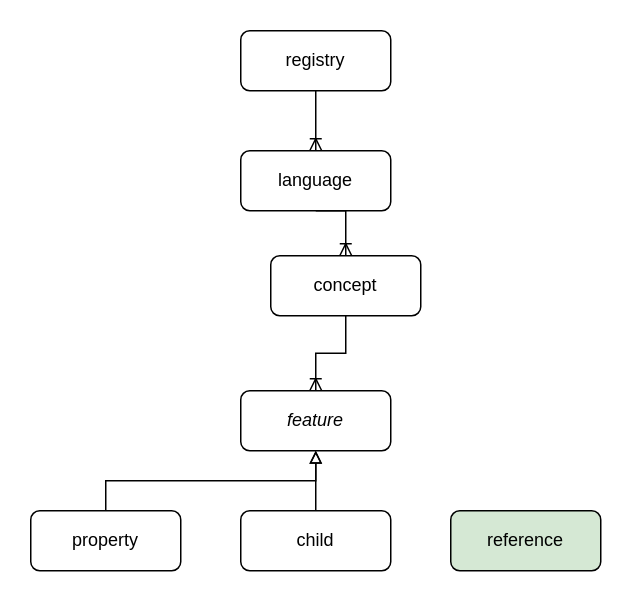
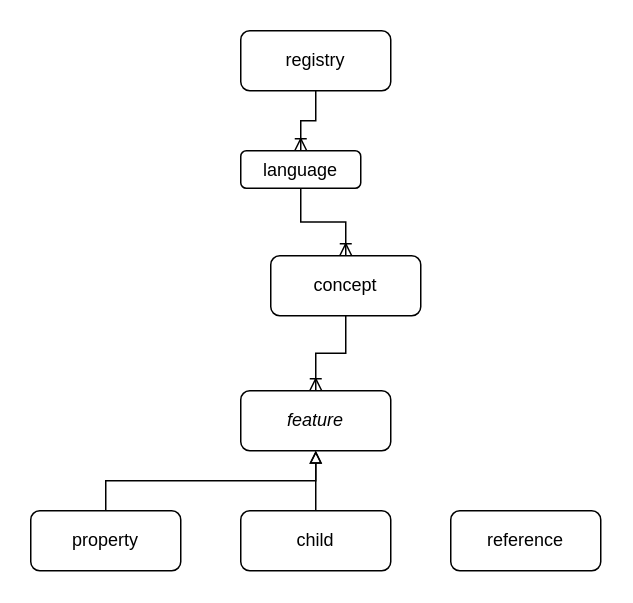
node "language": size 150x60 -> 120x38
node "reference": fillcolor #d5e8d4 -> #ffffff
